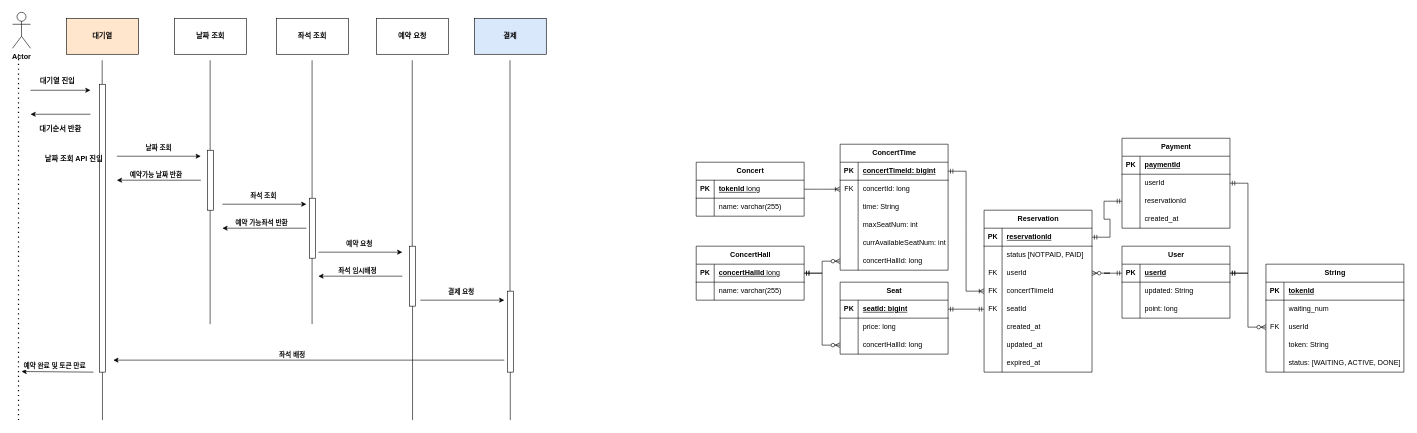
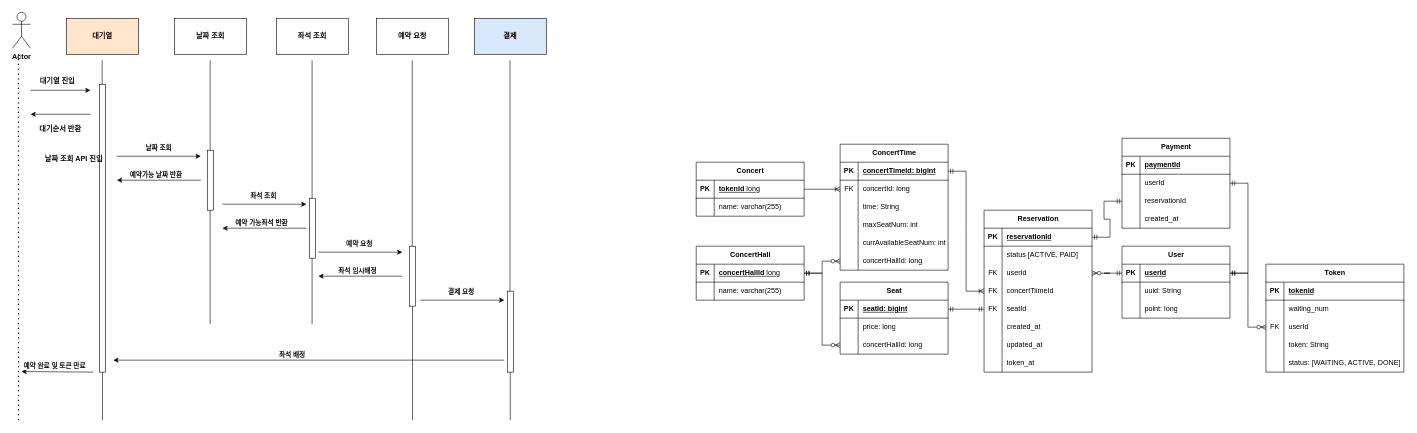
node "status [NOTPAID, PAID]": label "status [NOTPAID, PAID]" -> "status [ACTIVE, PAID]"
node "String": label "String" -> "Token"
node "updated: String": label "updated: String" -> "uuid: String"
node "expired_at": label "expired_at" -> "token_at"
